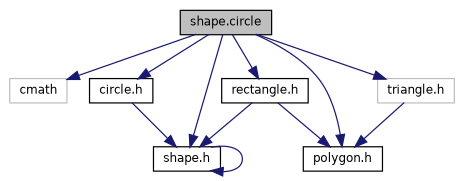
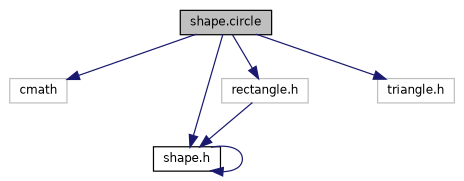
node "circle.h": removed
node "rectangle.h": color black -> grey75
node "polygon.h": removed
